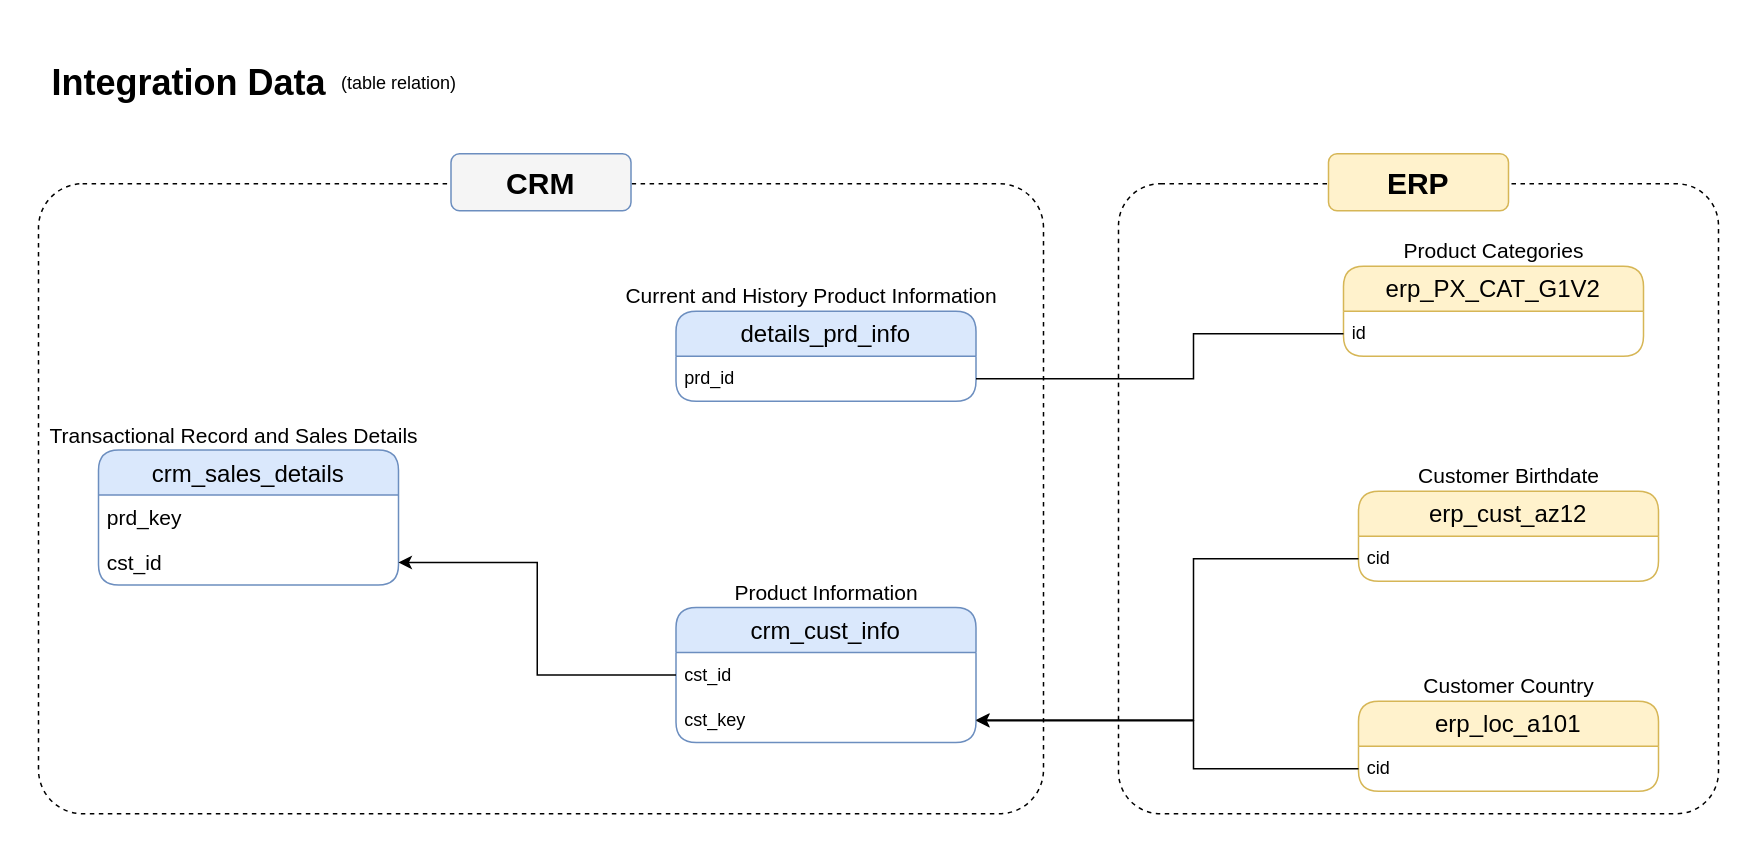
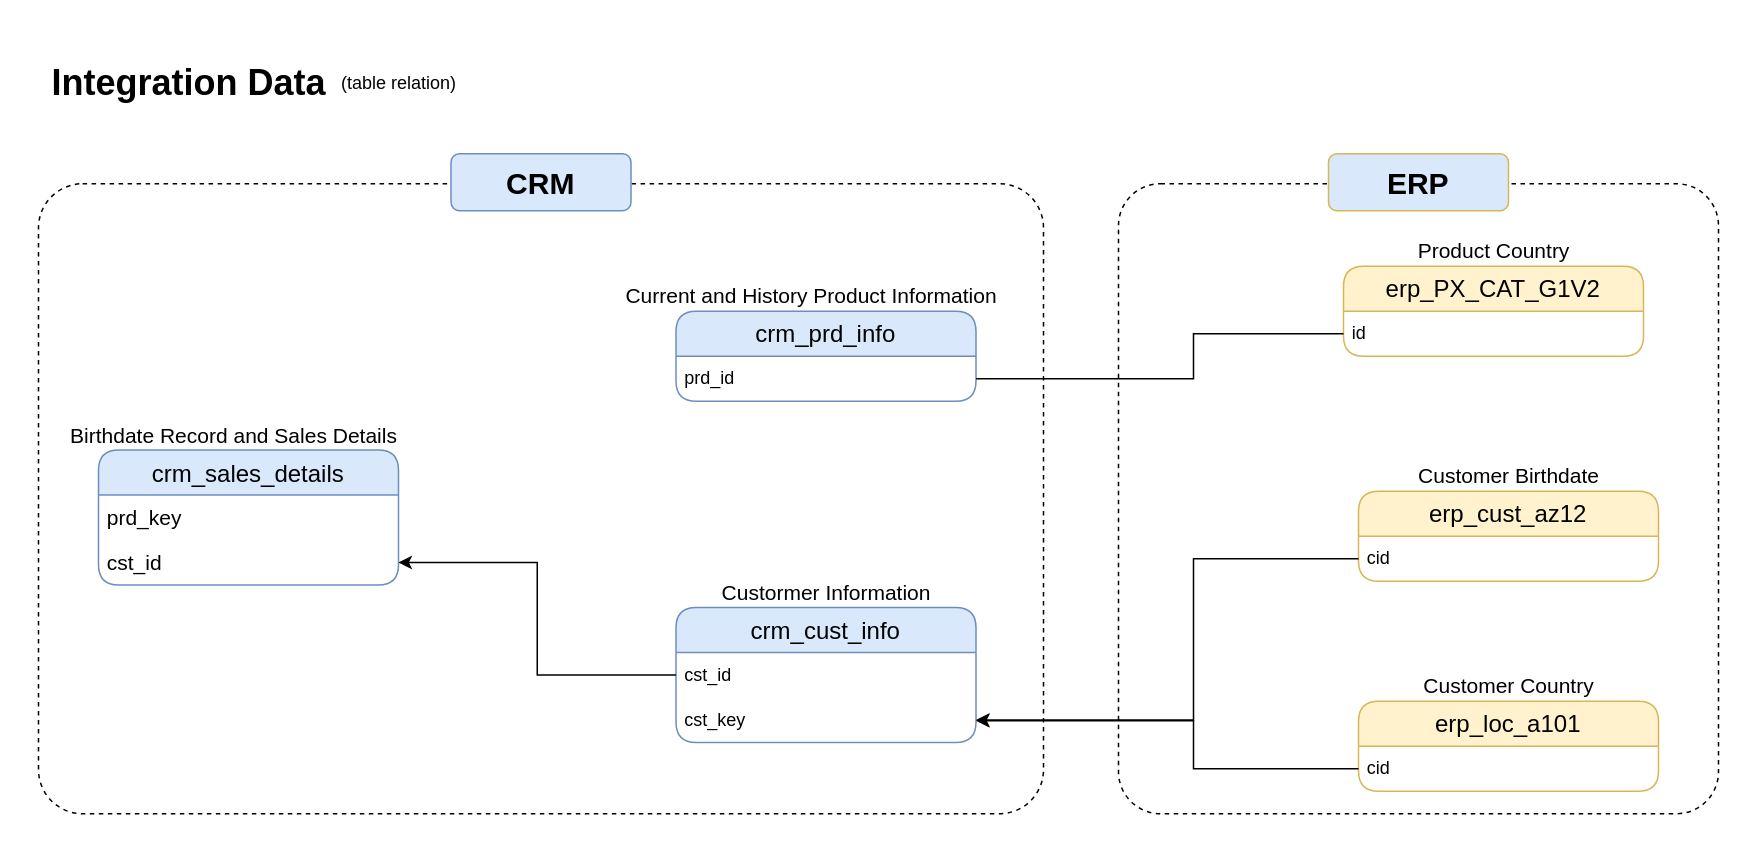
node "CRM": fillcolor #f5f5f5 -> #dae8fc
node "ERP": fillcolor #fff2cc -> #dae8fc
node "Product Categories": label "Product Categories" -> "Product Country"
node "details_prd_info": label "details_prd_info" -> "crm_prd_info"
node "Transactional Record and Sales Details": label "Transactional Record and Sales Details" -> "Birthdate Record and Sales Details"
node "Product Information": label "Product Information" -> "Custormer Information"
